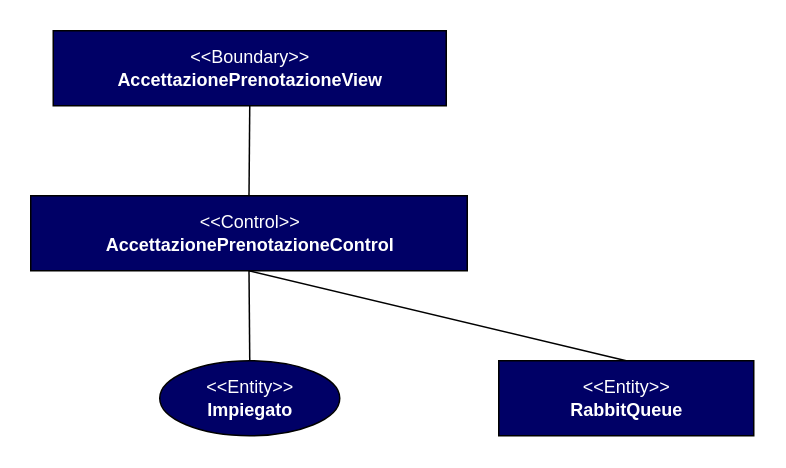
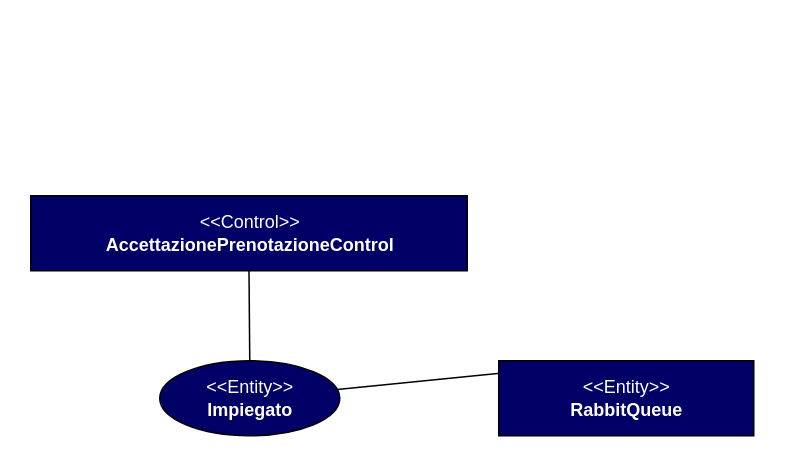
node "<<Boundary>> AccettazionePrenotazioneView": removed
edge "<<Boundary>> AccettazionePrenotazioneView" -- "<<Control>> AccettazionePrenotazioneControl": removed
edge "<<Control>> AccettazionePrenotazioneControl" -- "<<Entity>> RabbitQueue": now "<<Entity>> Impiegato" -- "<<Entity>> RabbitQueue"
